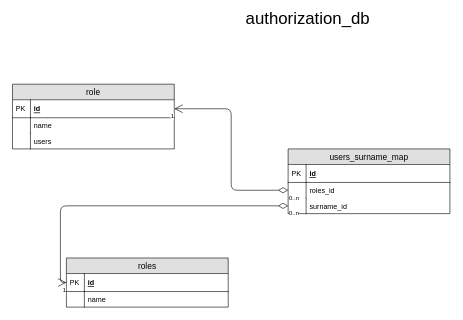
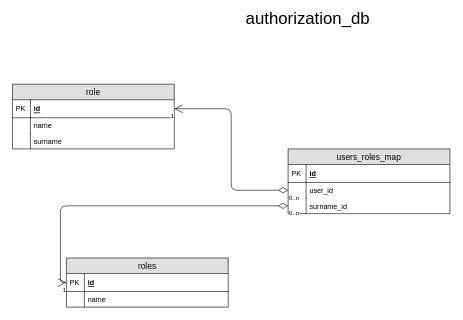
node "users": label "users" -> "surname"
node "users_surname_map": label "users_surname_map" -> "users_roles_map"
node "roles_id": label "roles_id" -> "user_id"
